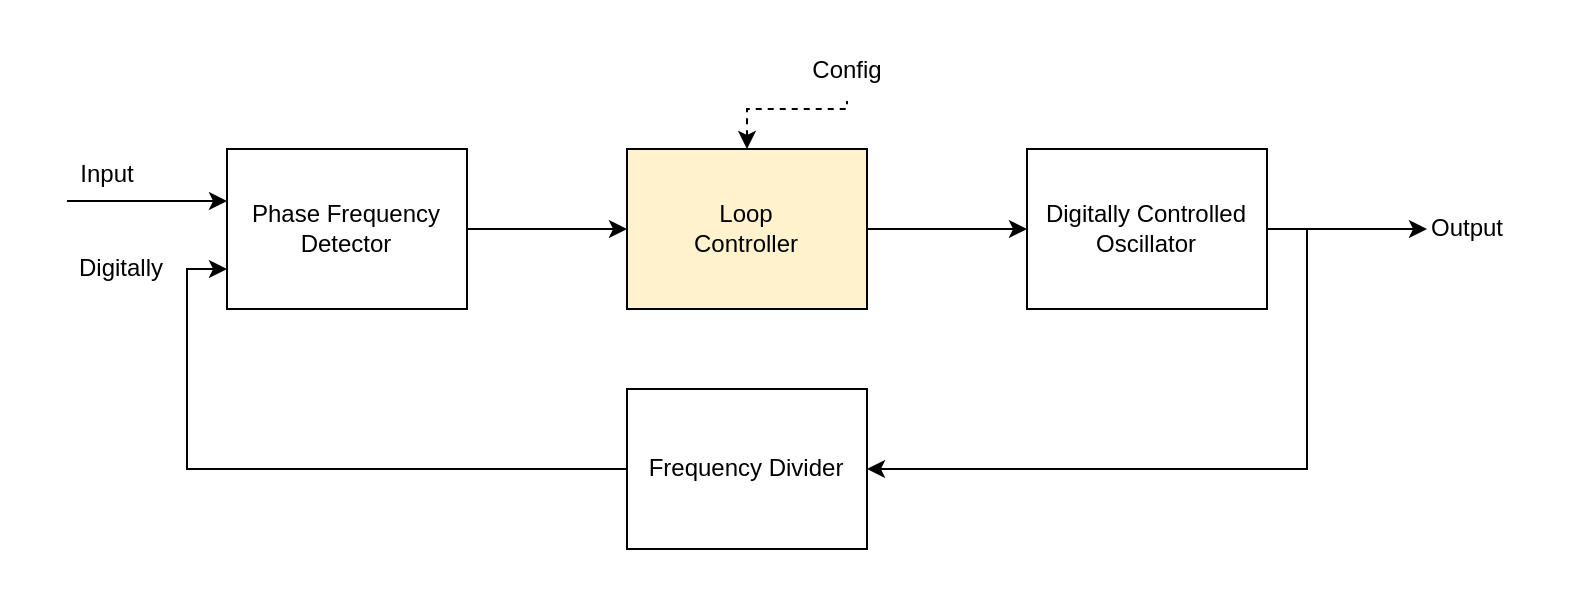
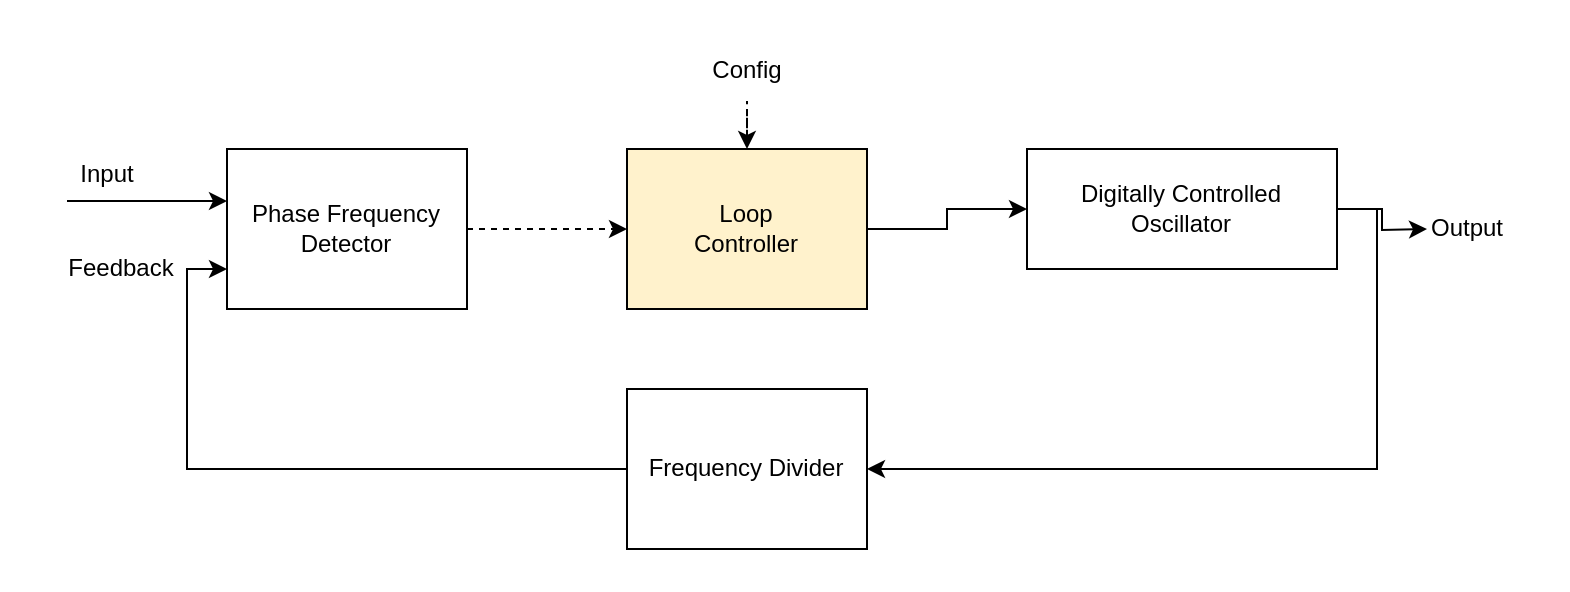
node "Config": moved (847, 71) -> (747, 71)
edge "Phase Frequency Detector" -> "Loop Controller": style solid -> dashed
node "Digitally Controlled Oscillator": size 240x160 -> 310x120
node "Digitally": label "Digitally" -> "Feedback"
